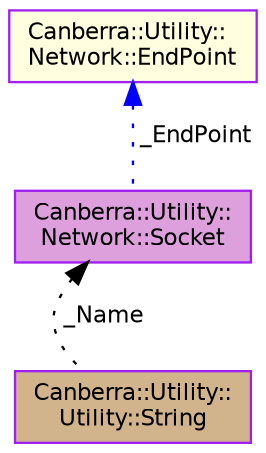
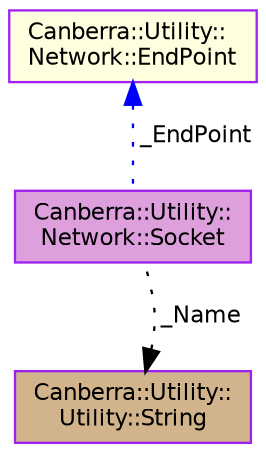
edge "Canberra::Utility:: Utility::String" -> "Canberra::Utility:: Network::Socket": reversed
